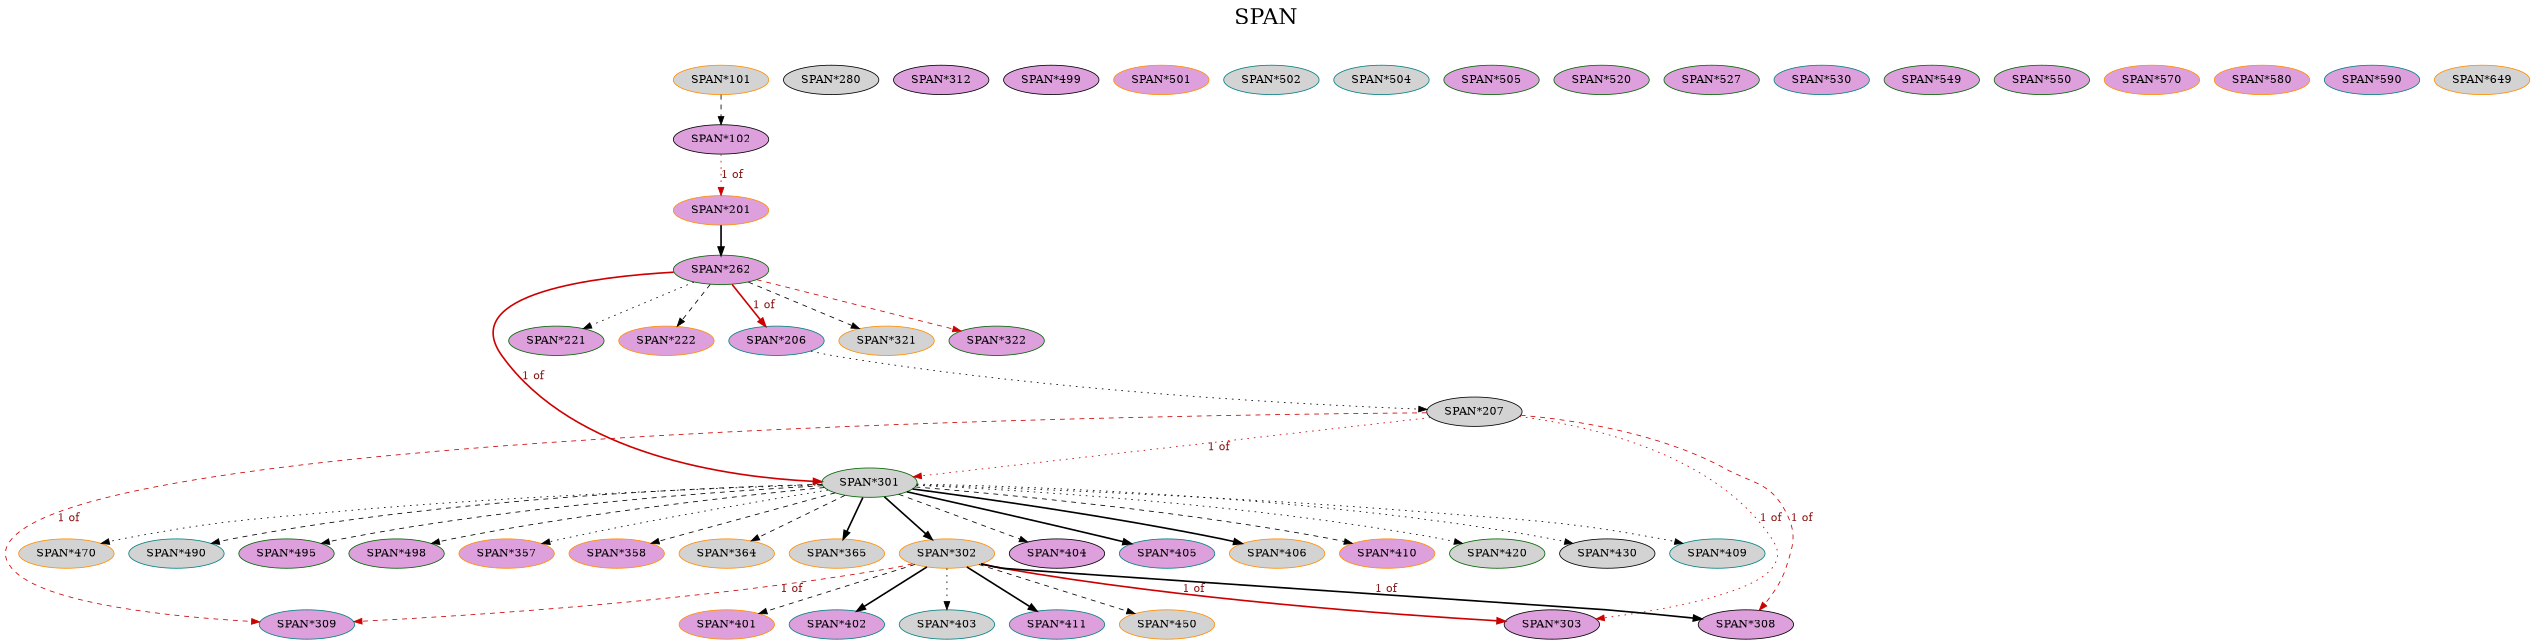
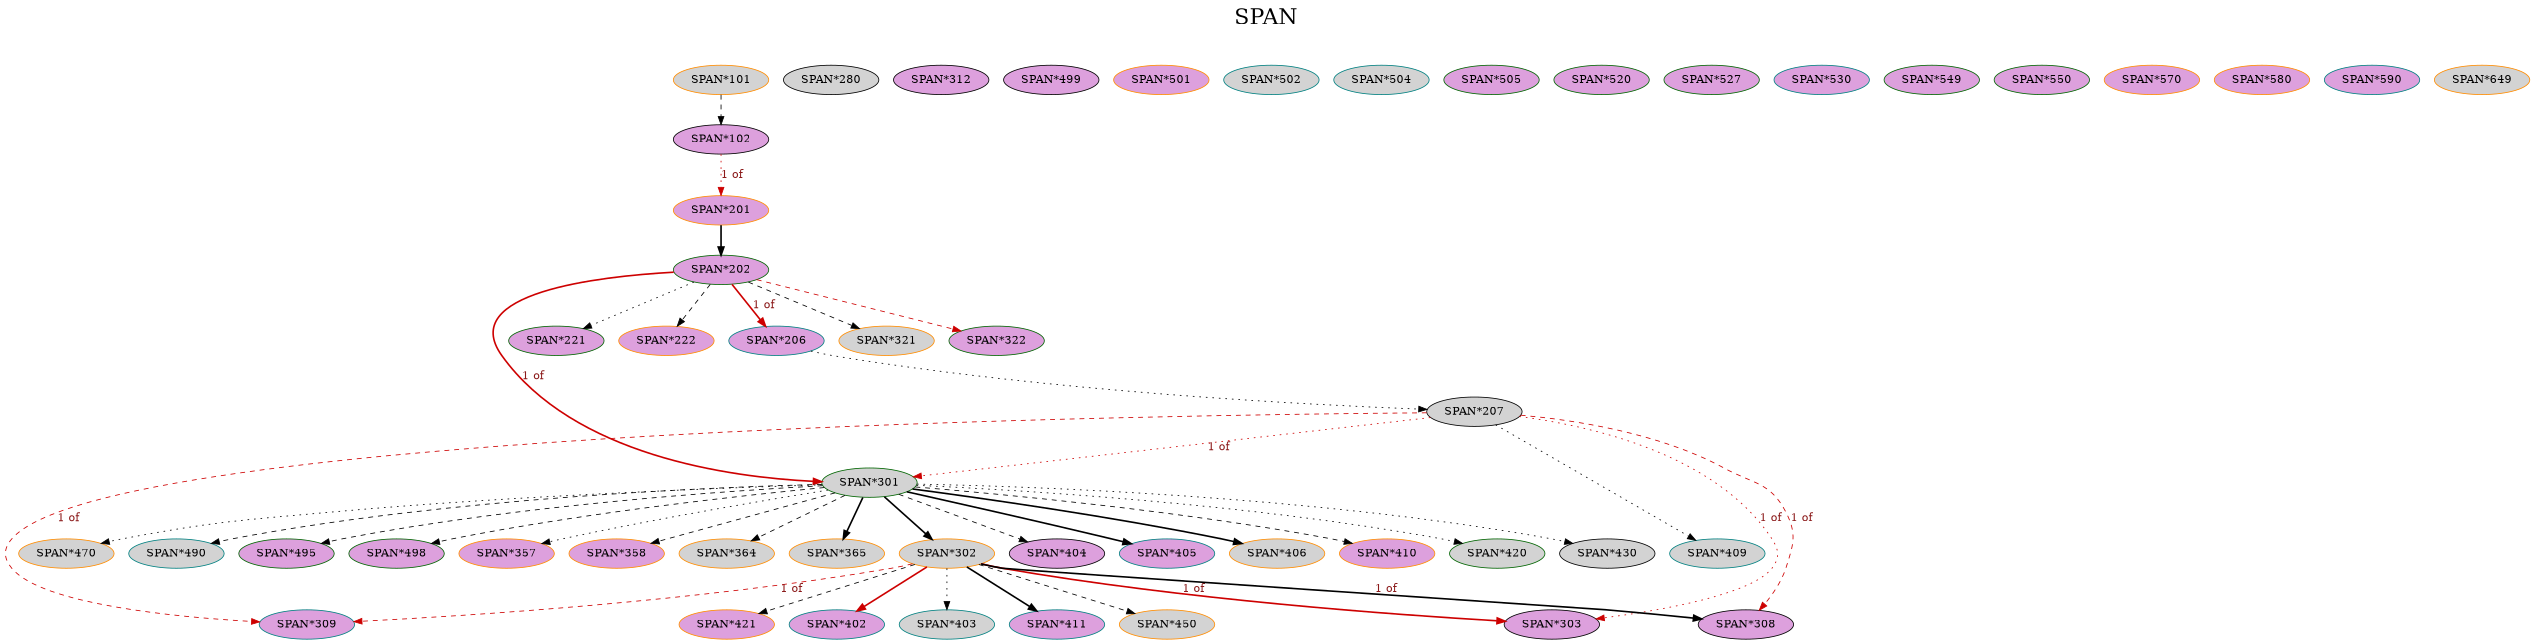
node "SPAN*262": label "SPAN*262" -> "SPAN*202"
edge "SPAN*301" -> "SPAN*409": now "SPAN*207" -> "SPAN*409"
edge "SPAN*302" -> "SPAN*402": color black -> red3
node "SPAN*401": label "SPAN*401" -> "SPAN*421"
